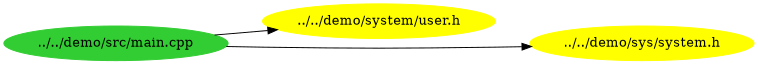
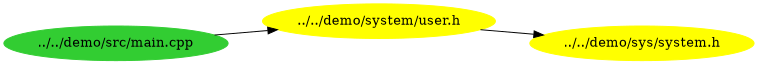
edge "../../demo/src/main.cpp" -> "../../demo/sys/system.h": now "../../demo/system/user.h" -> "../../demo/sys/system.h"
